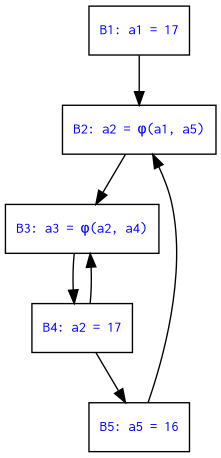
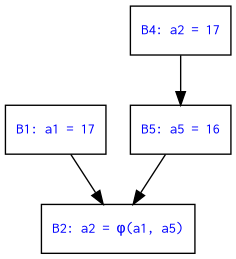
node "B3: a3 = φ(a2, a4)": removed
